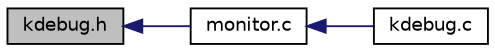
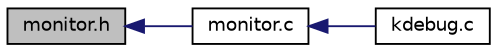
node "kdebug.h": label "kdebug.h" -> "monitor.h"
